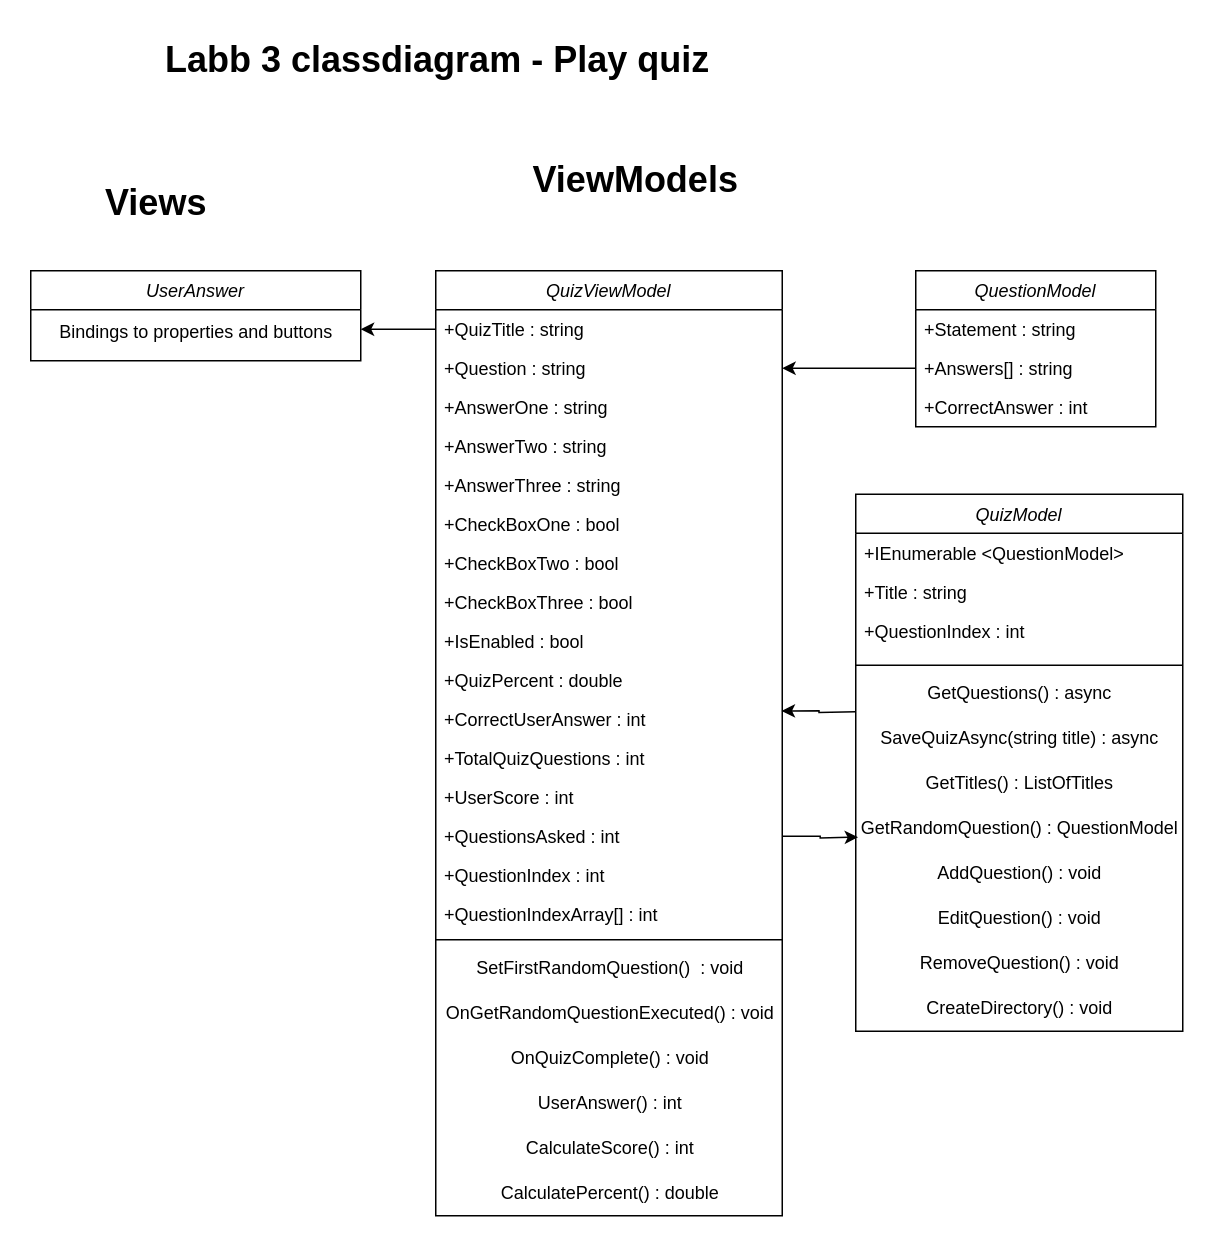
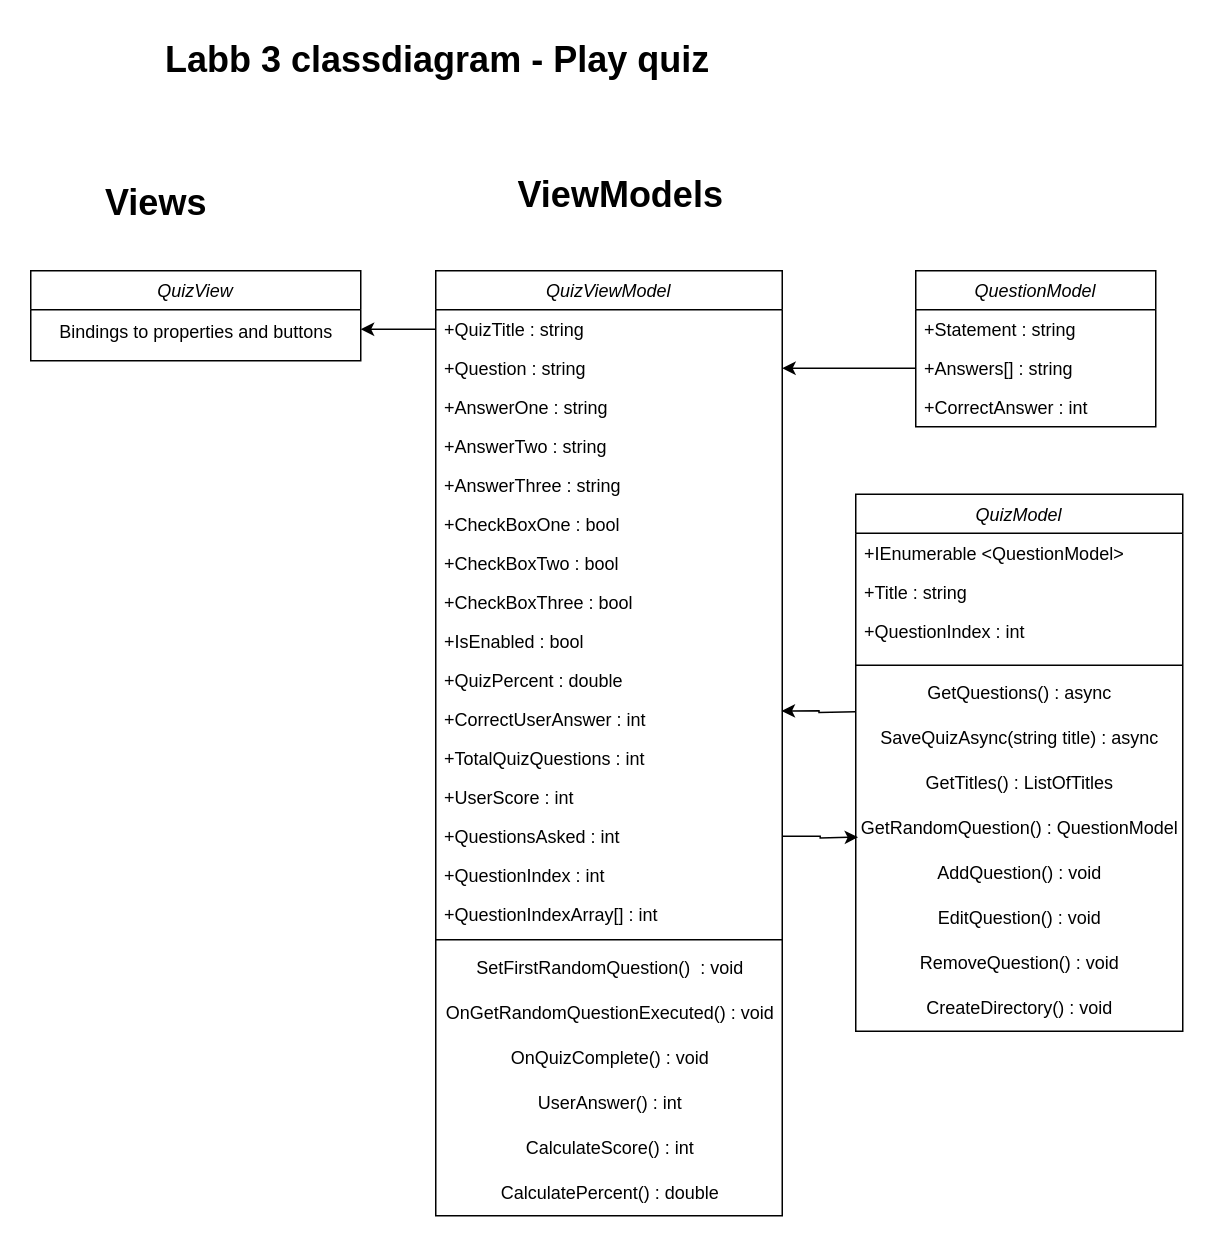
node "ViewModels": moved (683, 181) -> (668, 196)
node "UserAnswer": label "UserAnswer" -> "QuizView"
